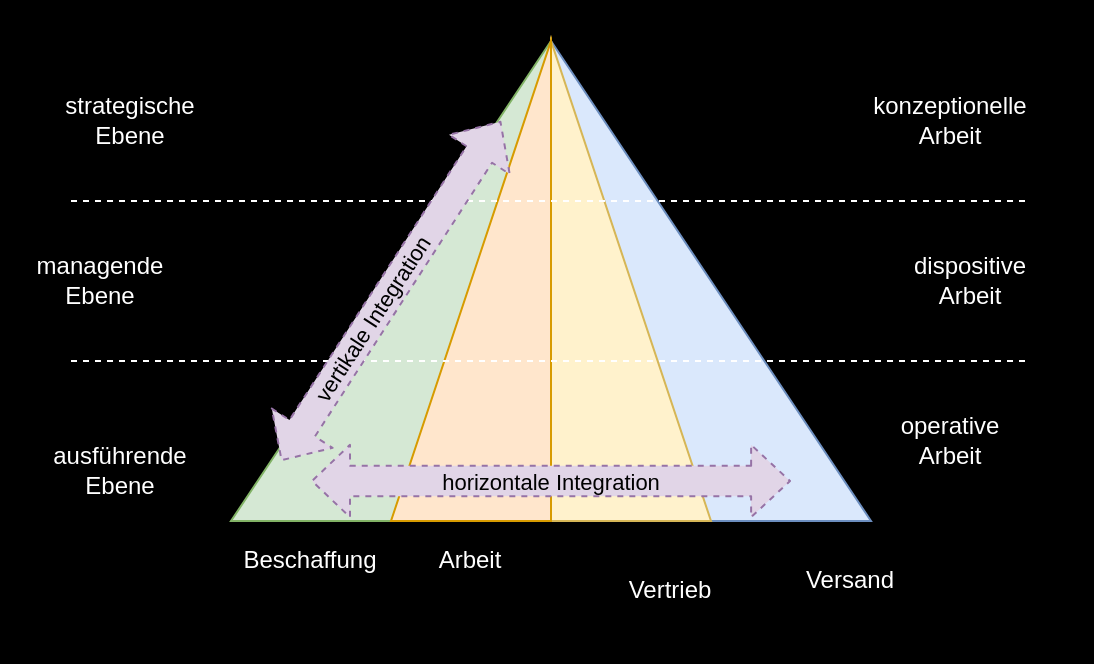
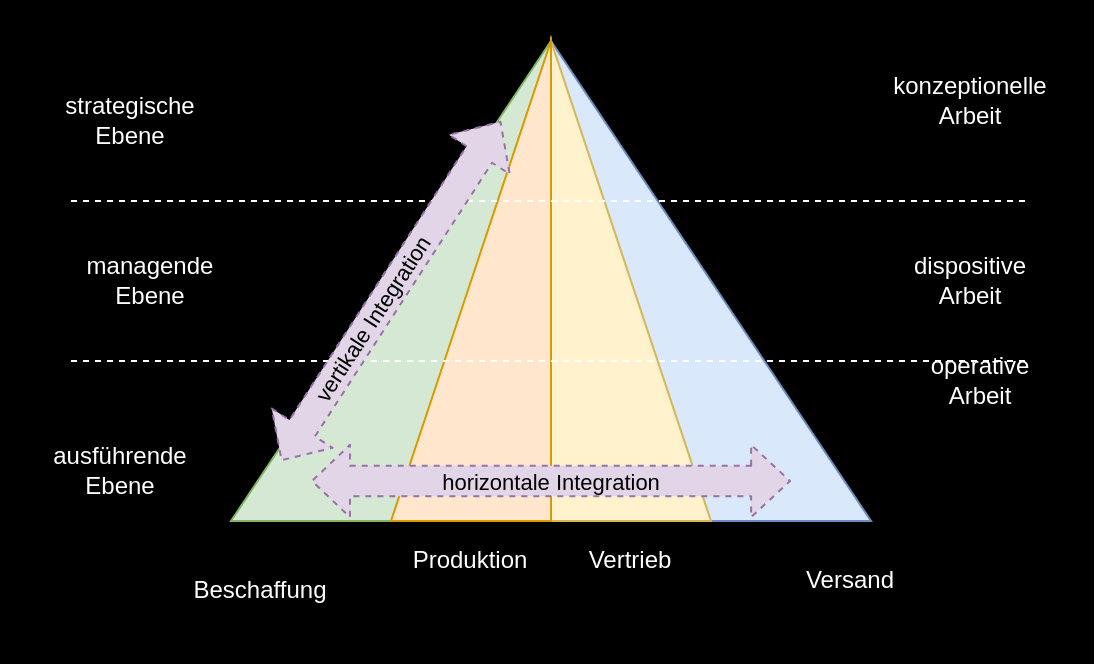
node "konzeptionelle Arbeit": moved (951, 121) -> (971, 101)
node "managende Ebene": moved (101, 281) -> (151, 281)
node "operative Arbeit": moved (951, 441) -> (981, 381)
node "Beschaffung": moved (311, 561) -> (261, 591)
node "Arbeit": label "Arbeit" -> "Produktion"
node "Vertrieb": moved (671, 591) -> (631, 561)
